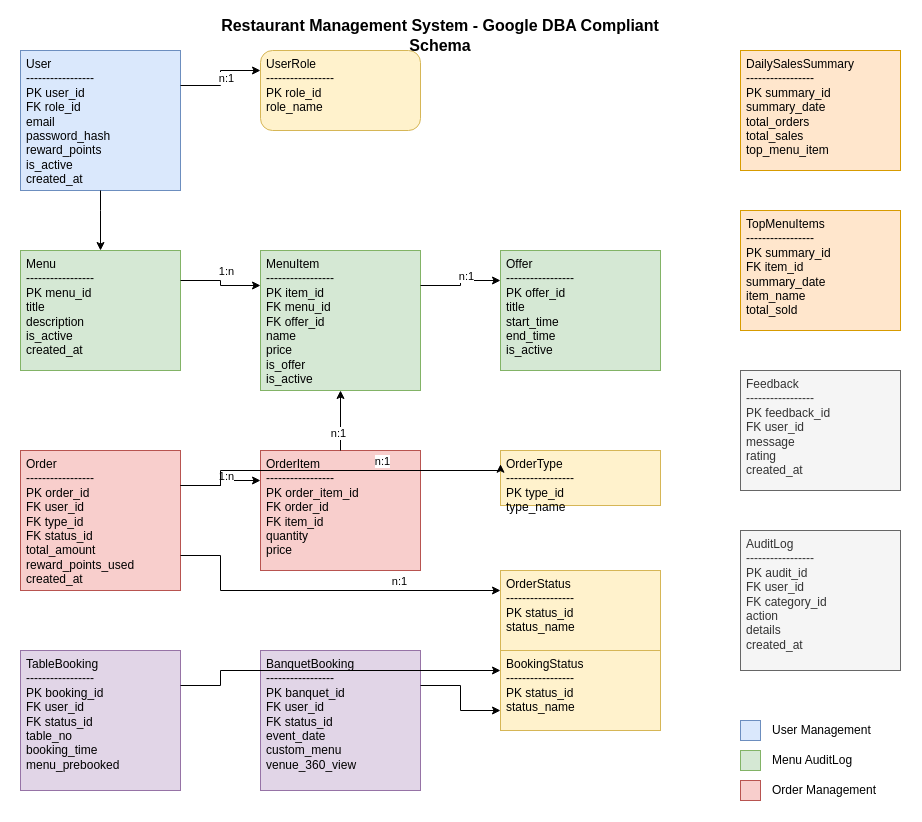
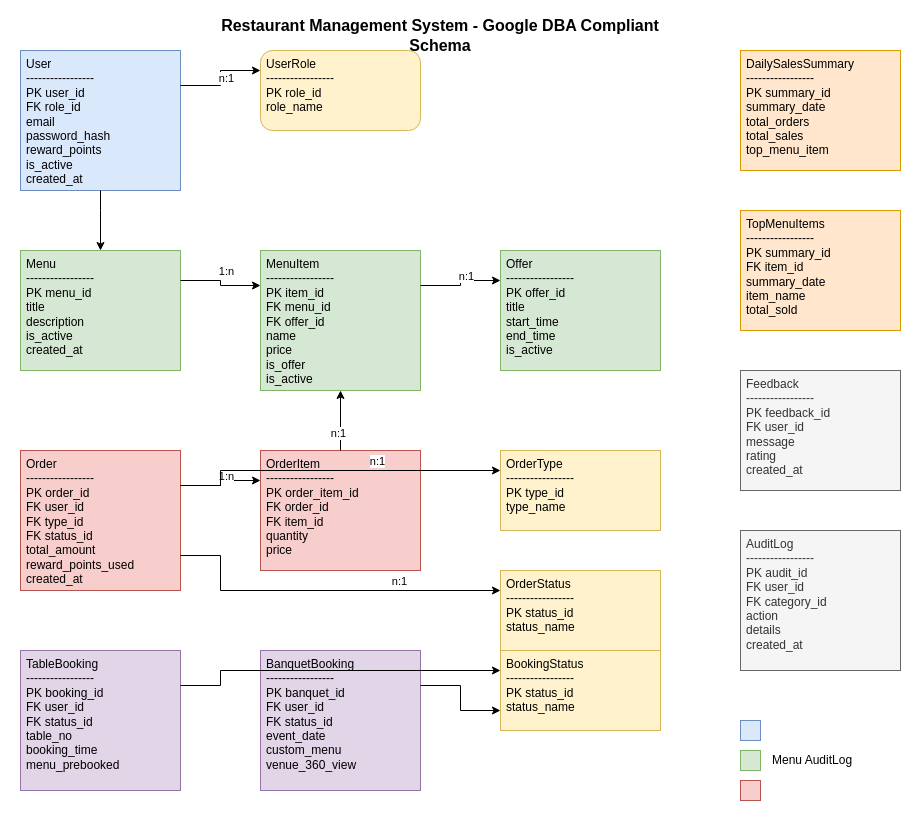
node "OrderType ----------------- PK type_id type_name": size 160x55 -> 160x80
node "User Management": removed
node "Order Management": removed
